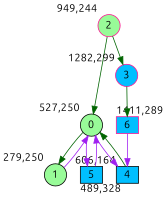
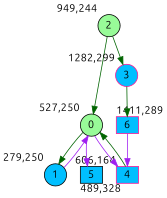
node "2 949,244": color deeppink -> black
edge "5 489,328" -> "0 527,250": removed
node "1 279,250": fillcolor palegreen -> deepskyblue
node "4 606,164": color black -> deeppink
